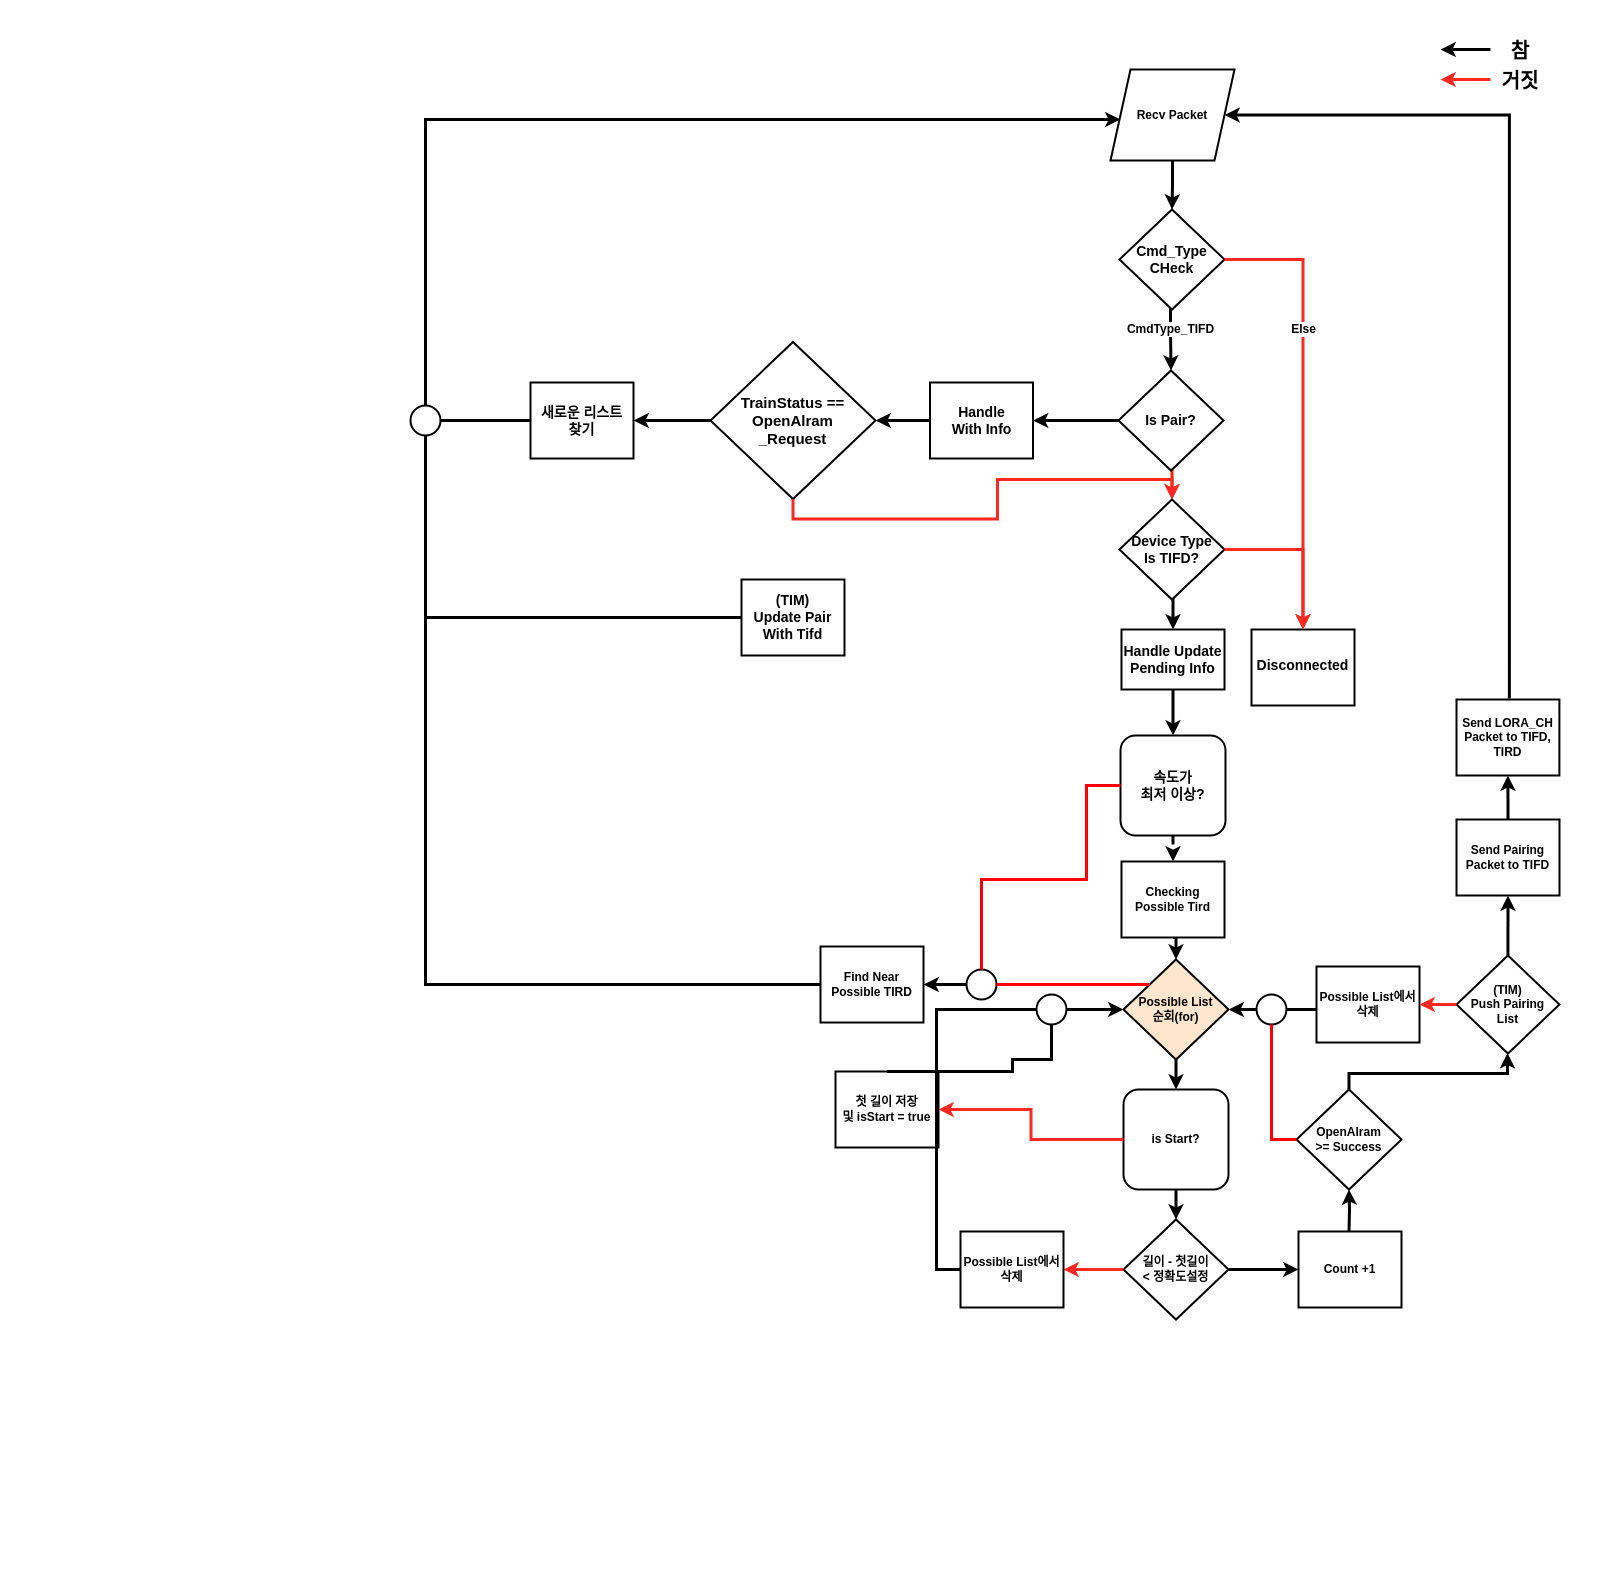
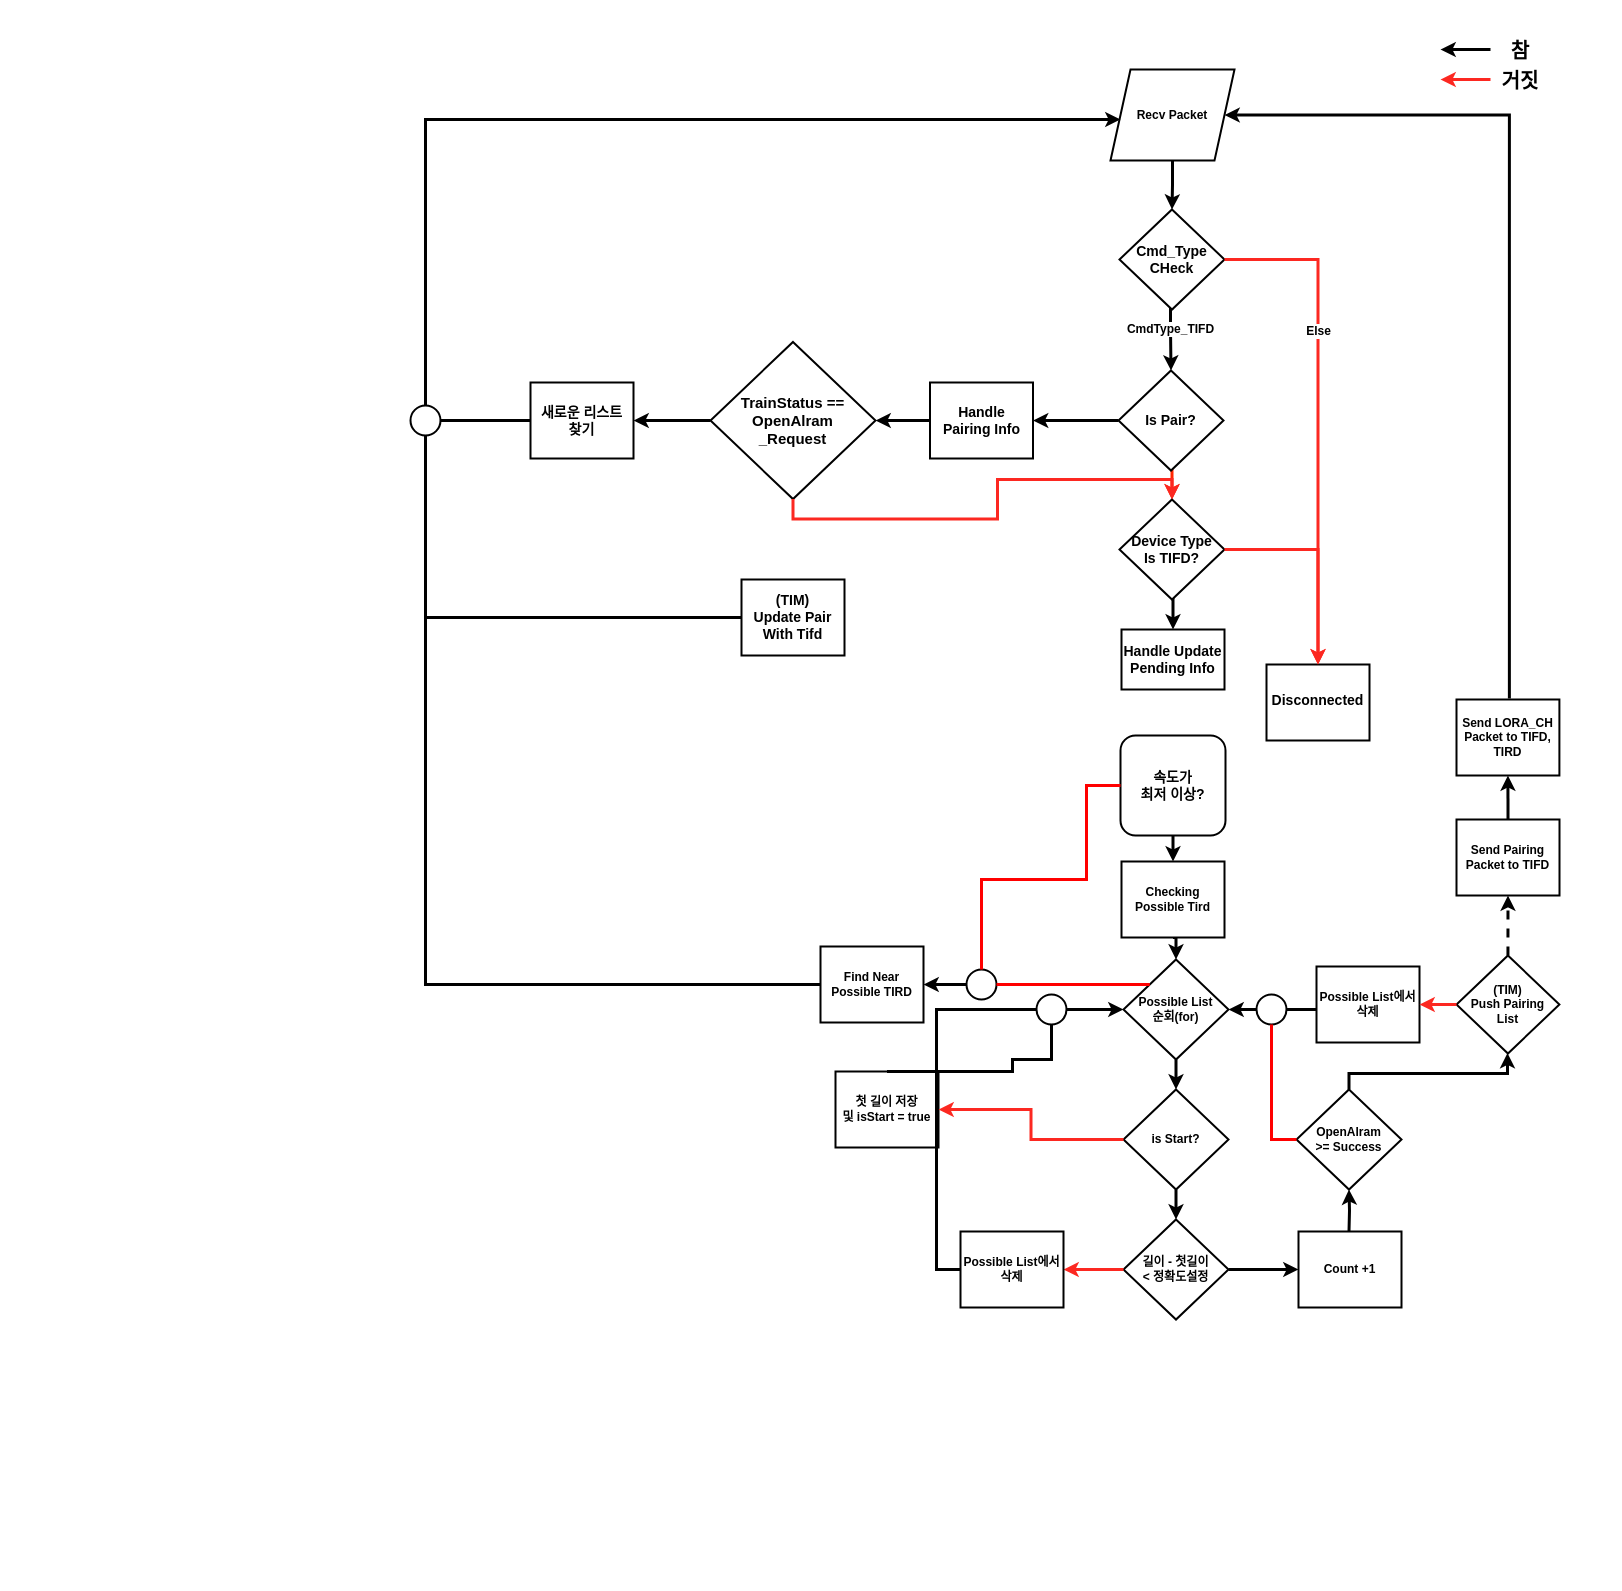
node "HandleWith Info": label "HandleWith Info" -> "HandlePairing Info"
node "Disconnected": moved (1303, 668) -> (1318, 703)
edge "Handle Update Pending Info" -> "속도가 최저 이상?": removed
edge "속도가 최저 이상?" -> "Checking Possible Tird": style dashed -> solid
edge "(TIM)Push Pairing List" -> "Send Pairing Packet to TIFD": style solid -> dashed
node "Possible List 순회(for)": fillcolor #ffe6cc -> #ffffff
node "is Start?": shape rounded rectangle -> diamond
